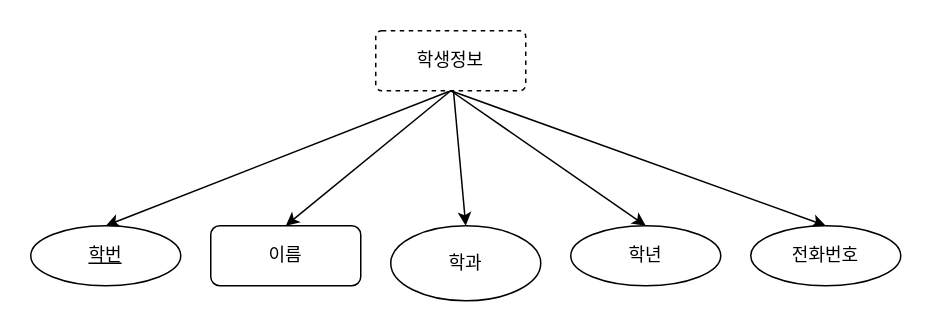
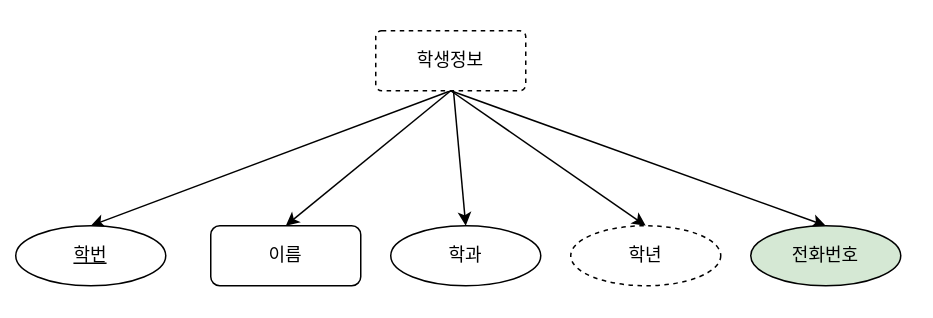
node "학번": moved (106, 256) -> (91, 256)
node "학년": style solid -> dashed
node "전화번호": fillcolor #ffffff -> #d5e8d4
node "학과": size 150x75 -> 150x60
